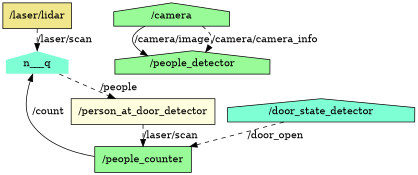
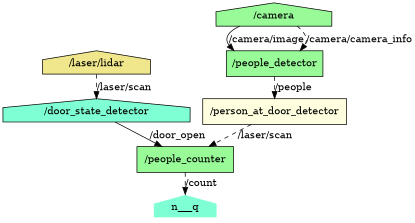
node "/laser/lidar": shape box -> house
edge "/laser/lidar" -> "n___q": now "/laser/lidar" -> "/door_state_detector"
node "/people_detector": shape house -> box
edge "n___q" -> "/person_at_door_detector": now "/people_detector" -> "/person_at_door_detector"
edge "/door_state_detector" -> "/people_counter": style dashed -> solid
edge "/people_counter" -> "n___q": style solid -> dashed
